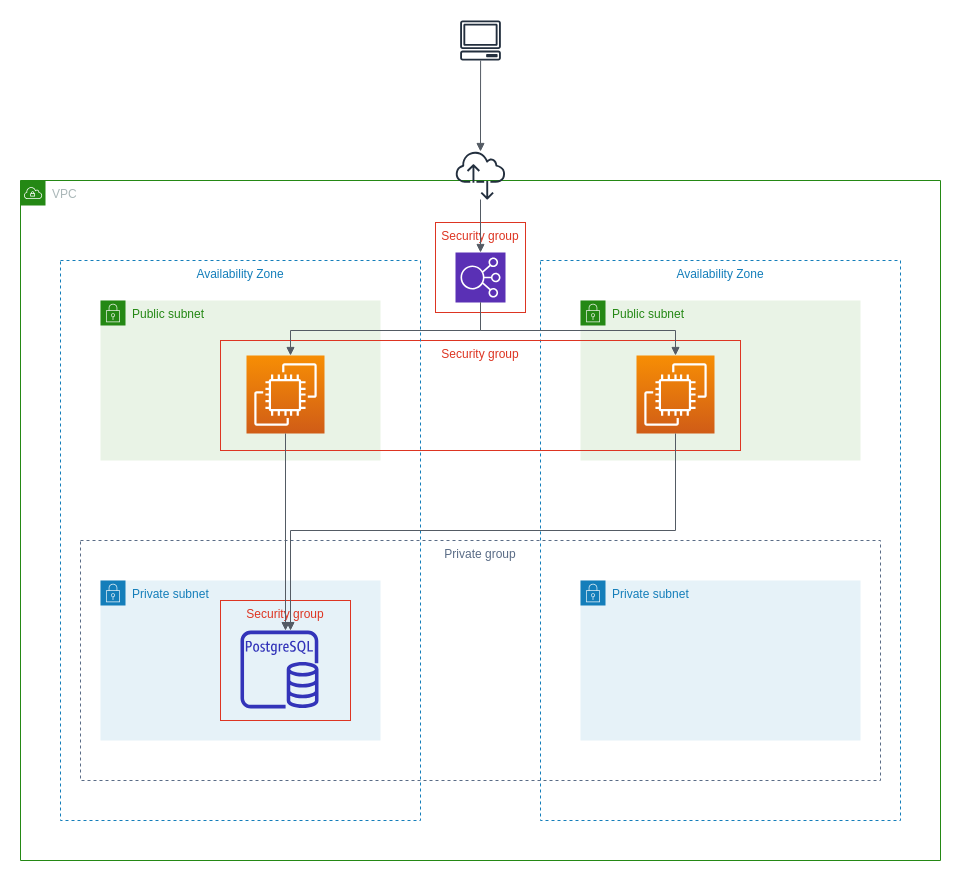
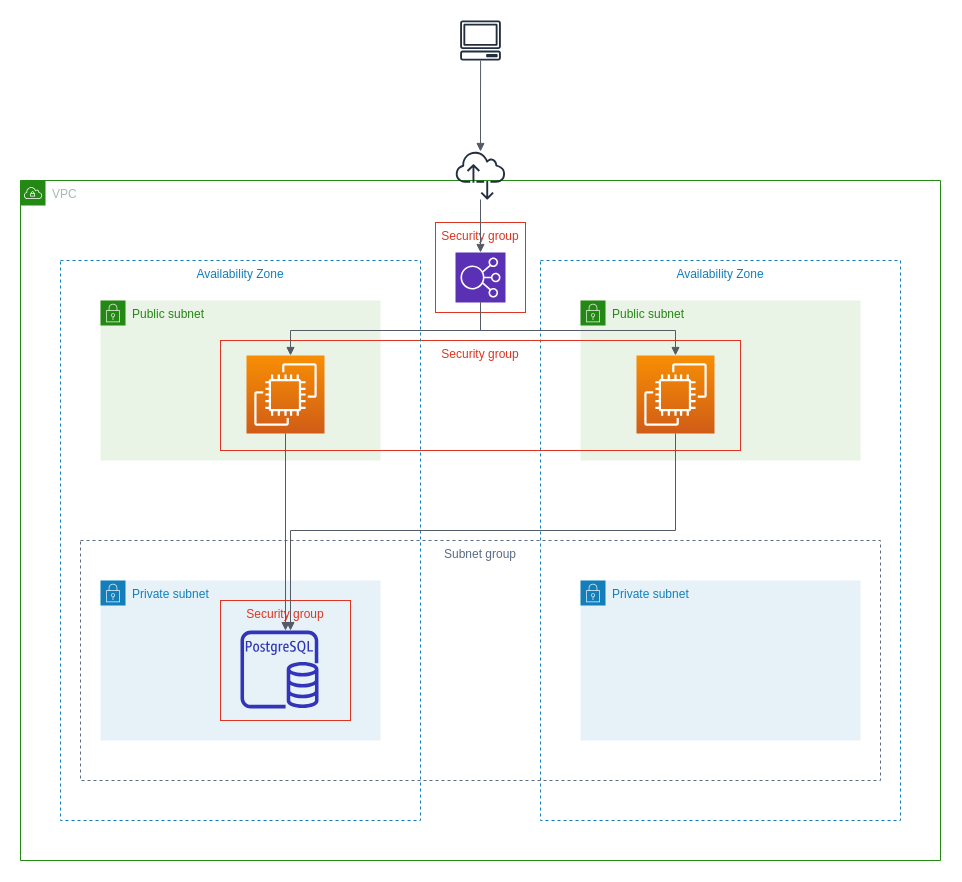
node "Private group": label "Private group" -> "Subnet group"
